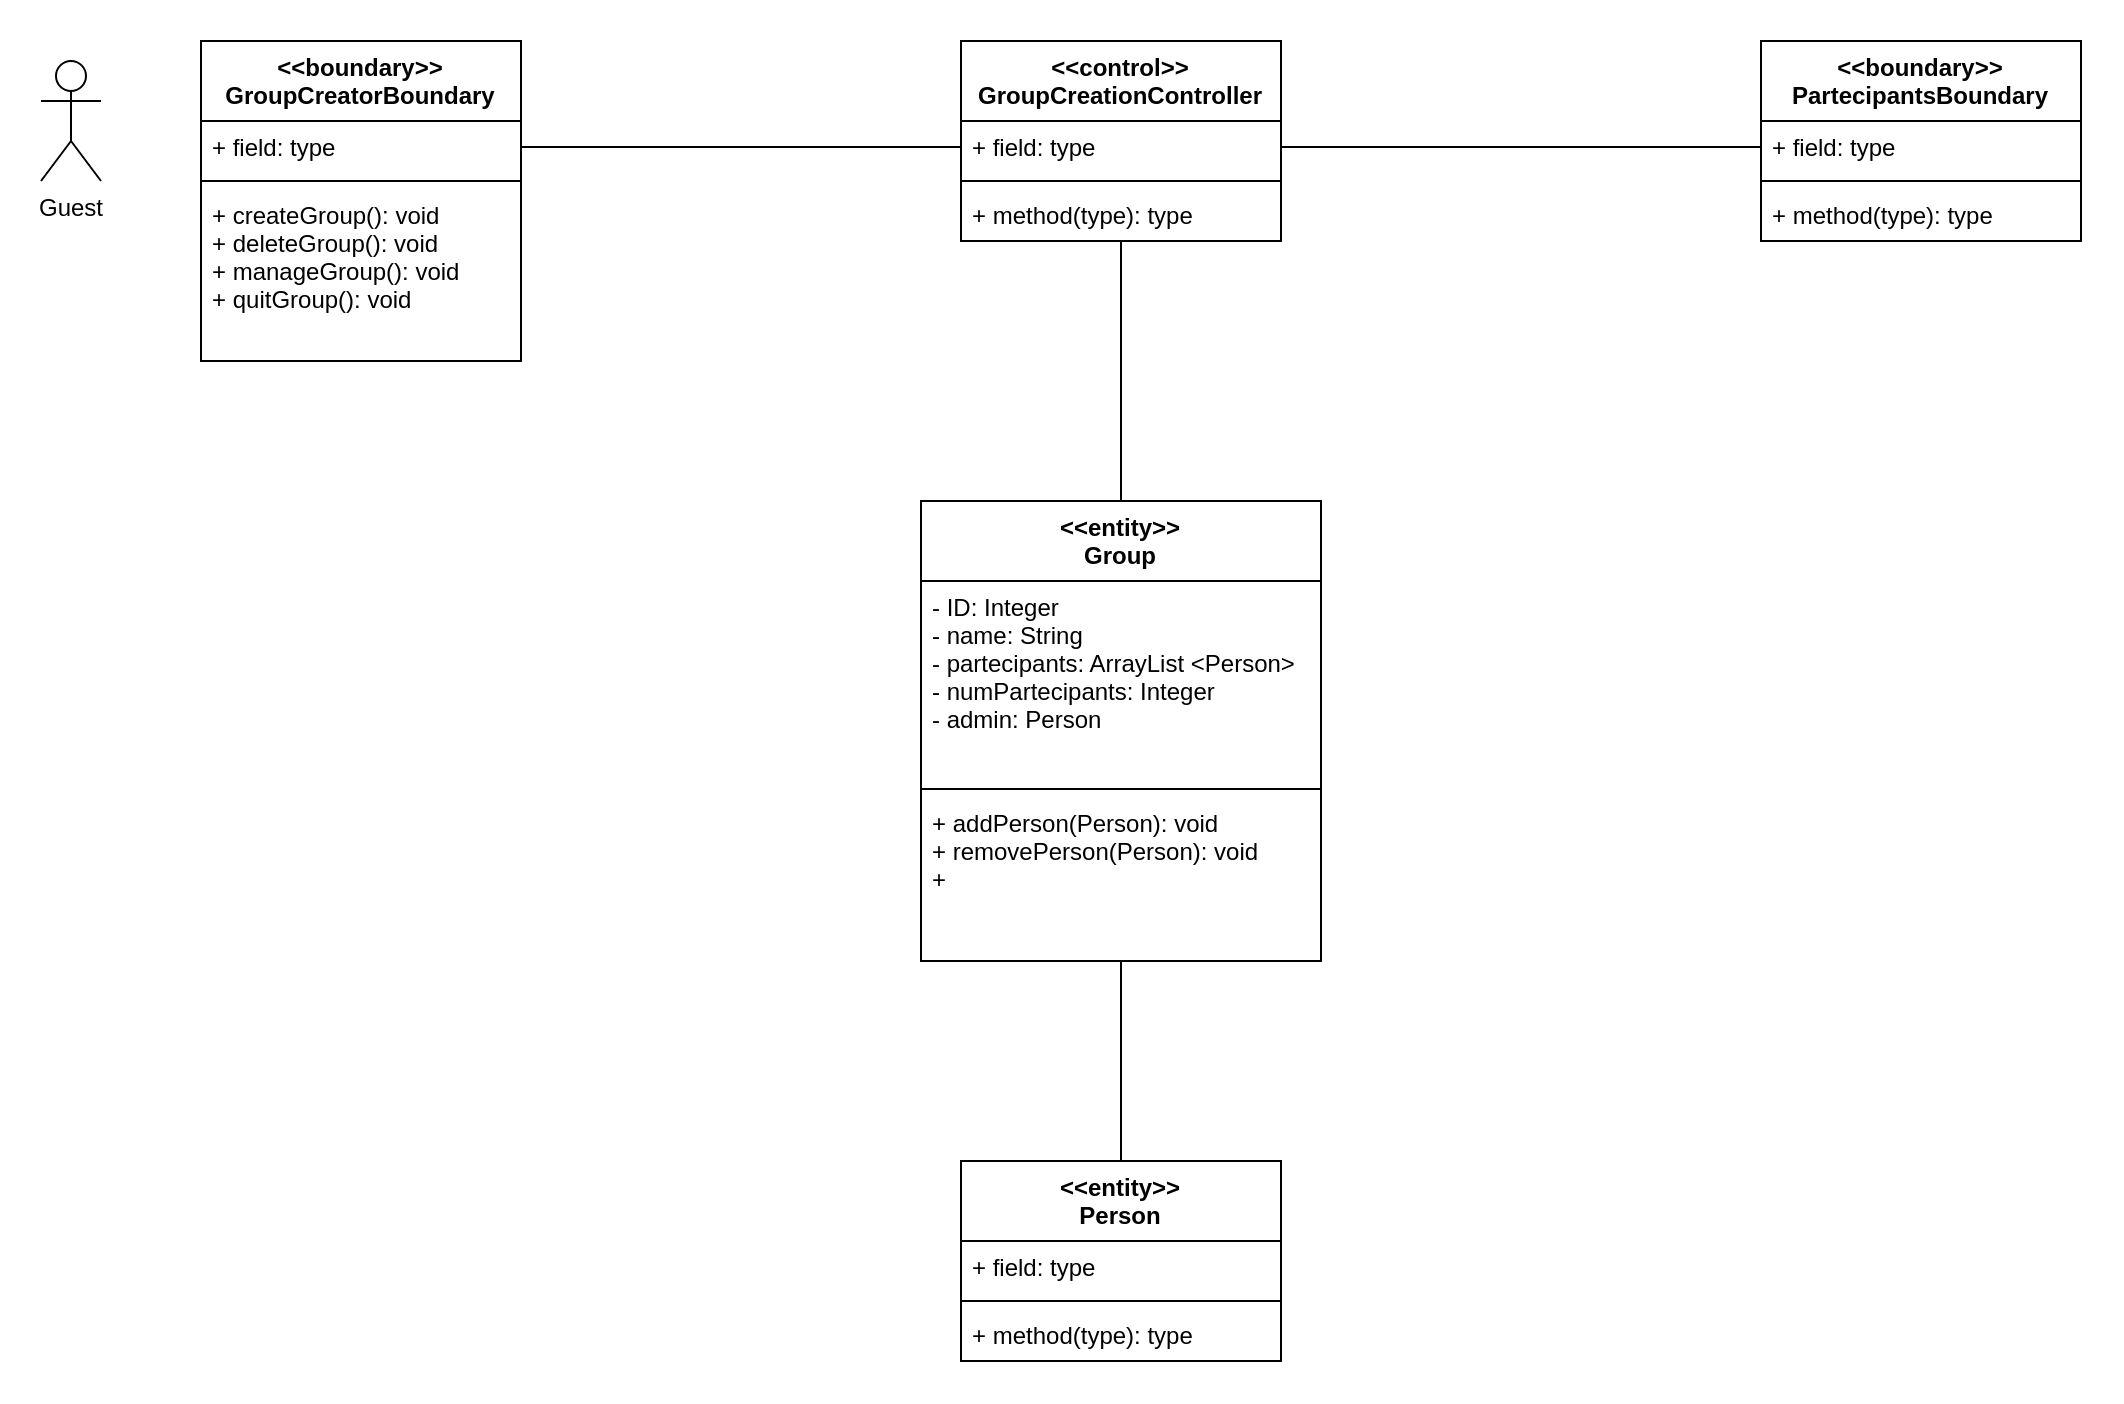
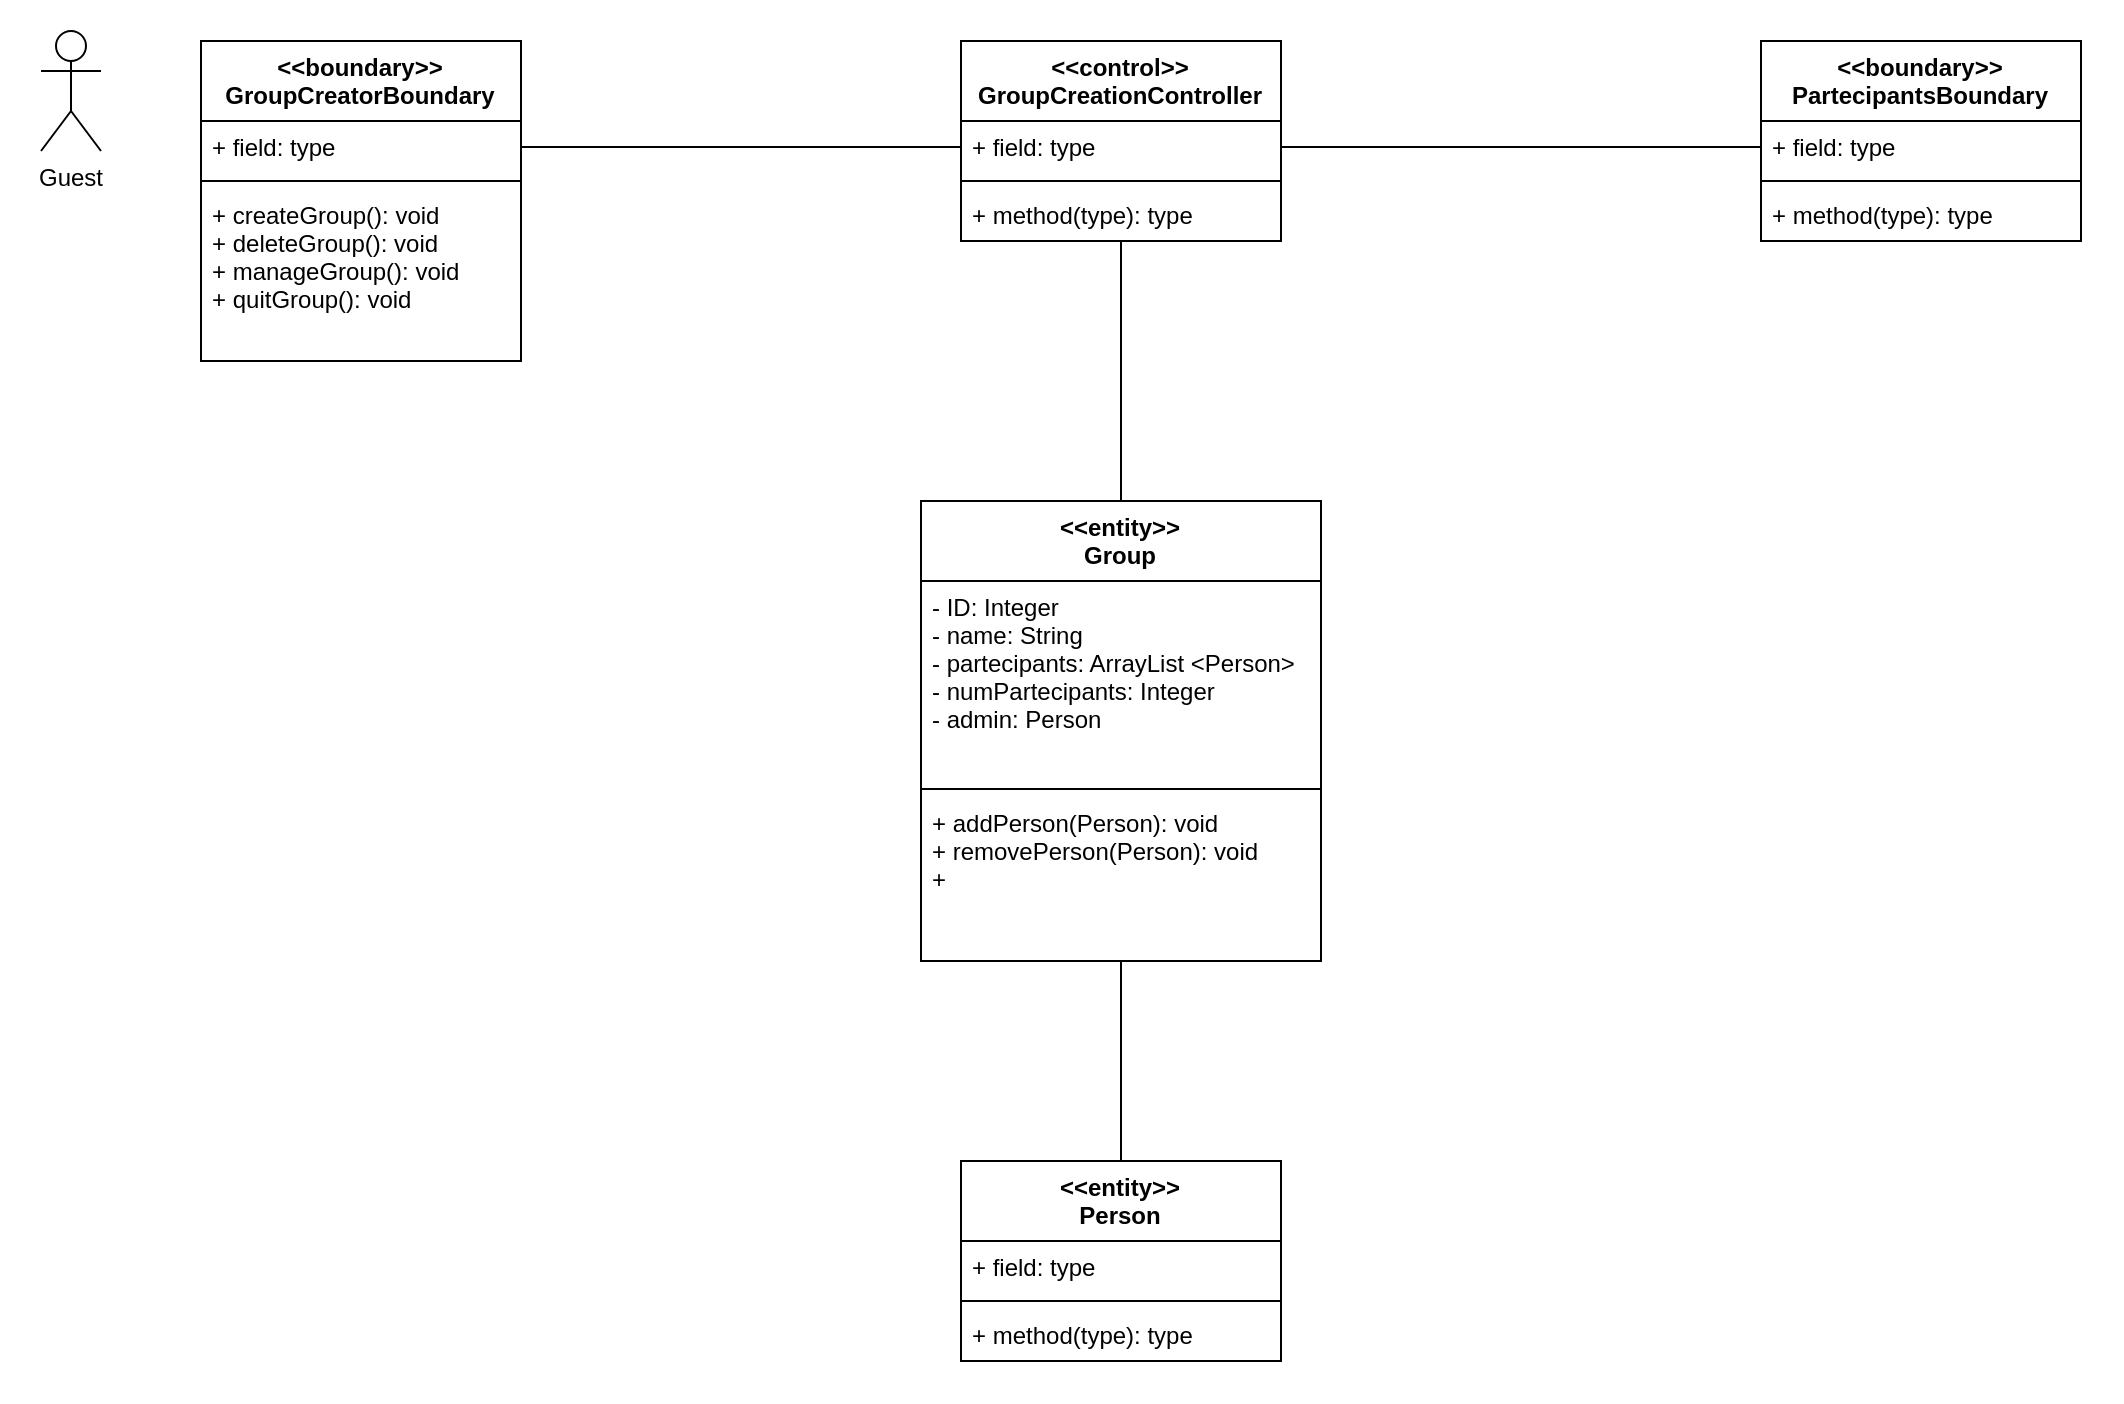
node "Guest": moved (71, 121) -> (71, 91)
